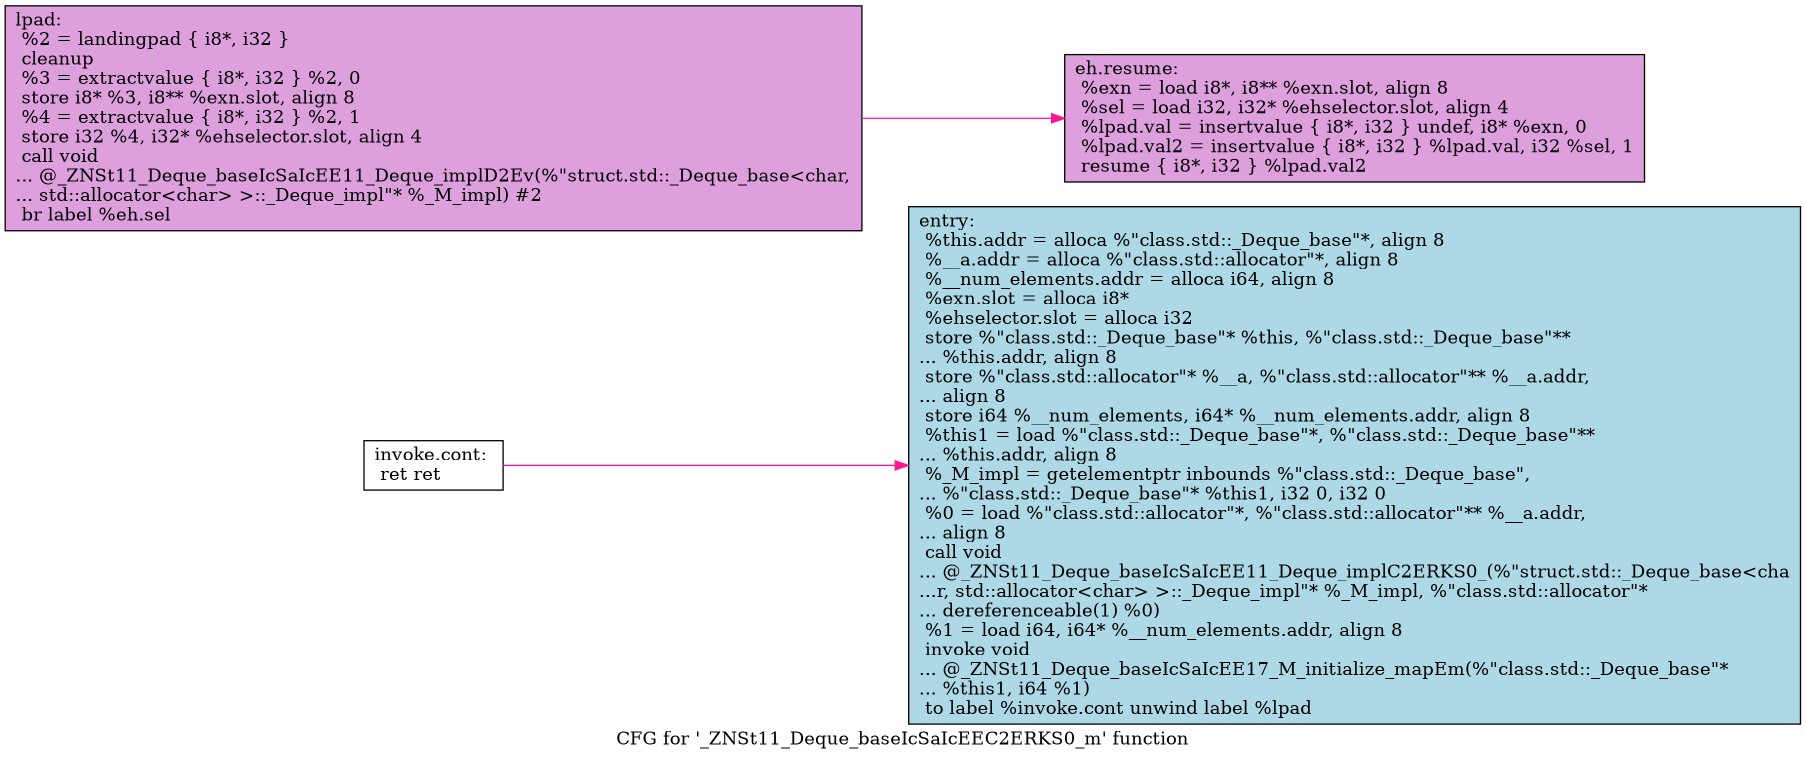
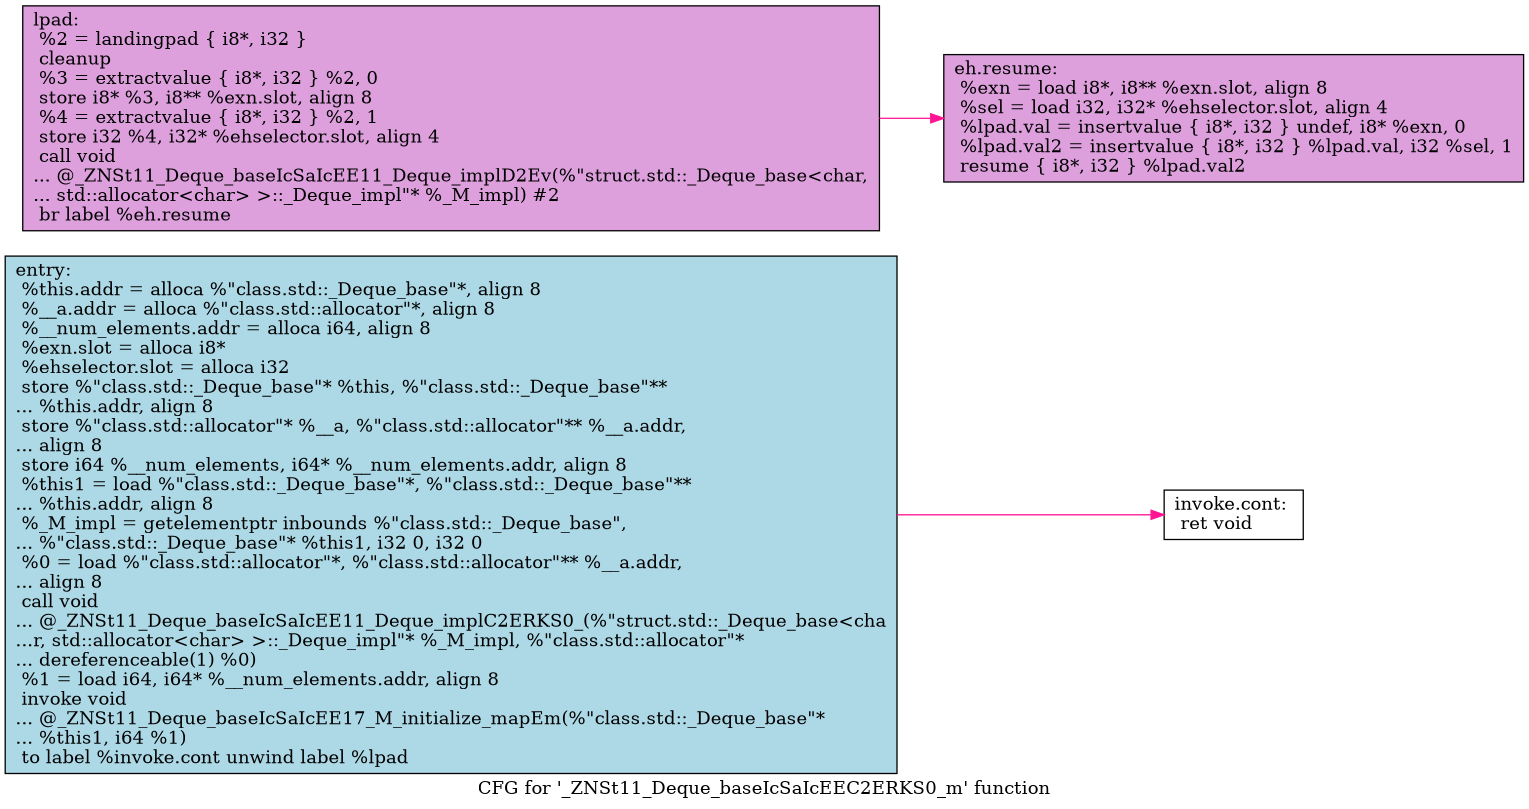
node "lpad:": text "br label %eh.sel" -> "br label %eh.resume"
edge "invoke.cont:" -> "entry:": reversed
node "invoke.cont:": text "ret ret" -> "ret void"
